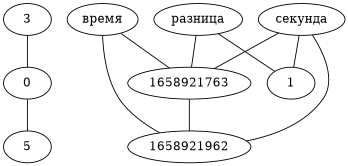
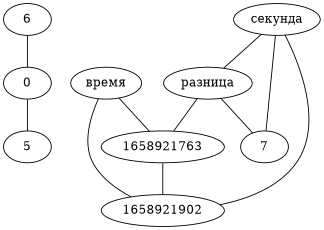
node "3": label "3" -> "6"
edge "секунда" -- "1658921763": now "секунда" -- "разница"
node "1": label "1" -> "7"
node "1658921962": label "1658921962" -> "1658921902"
